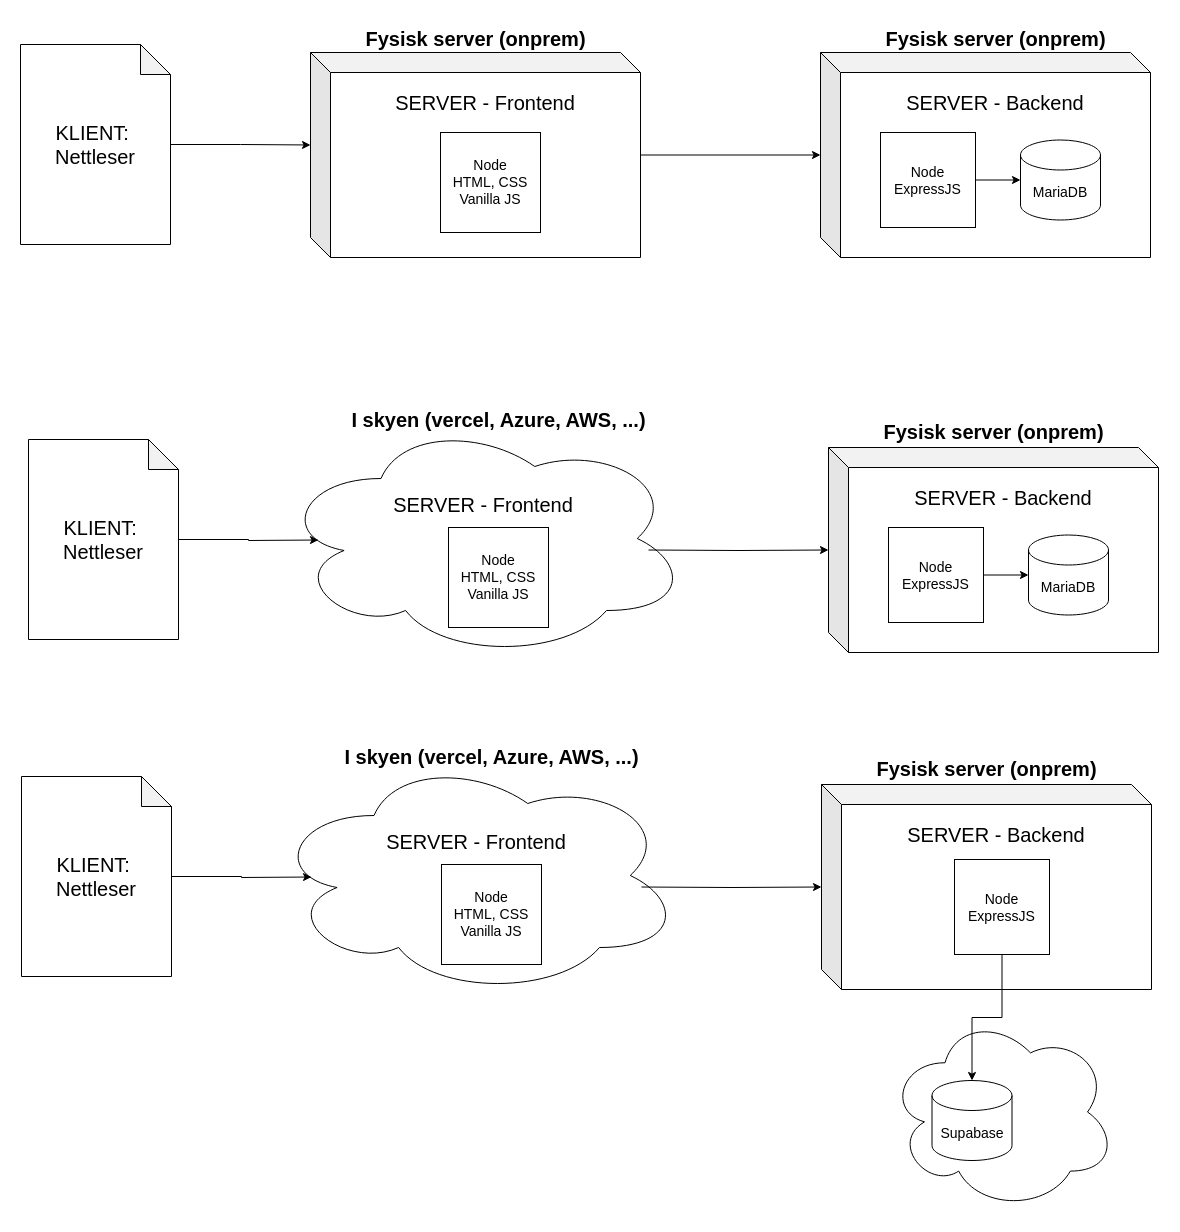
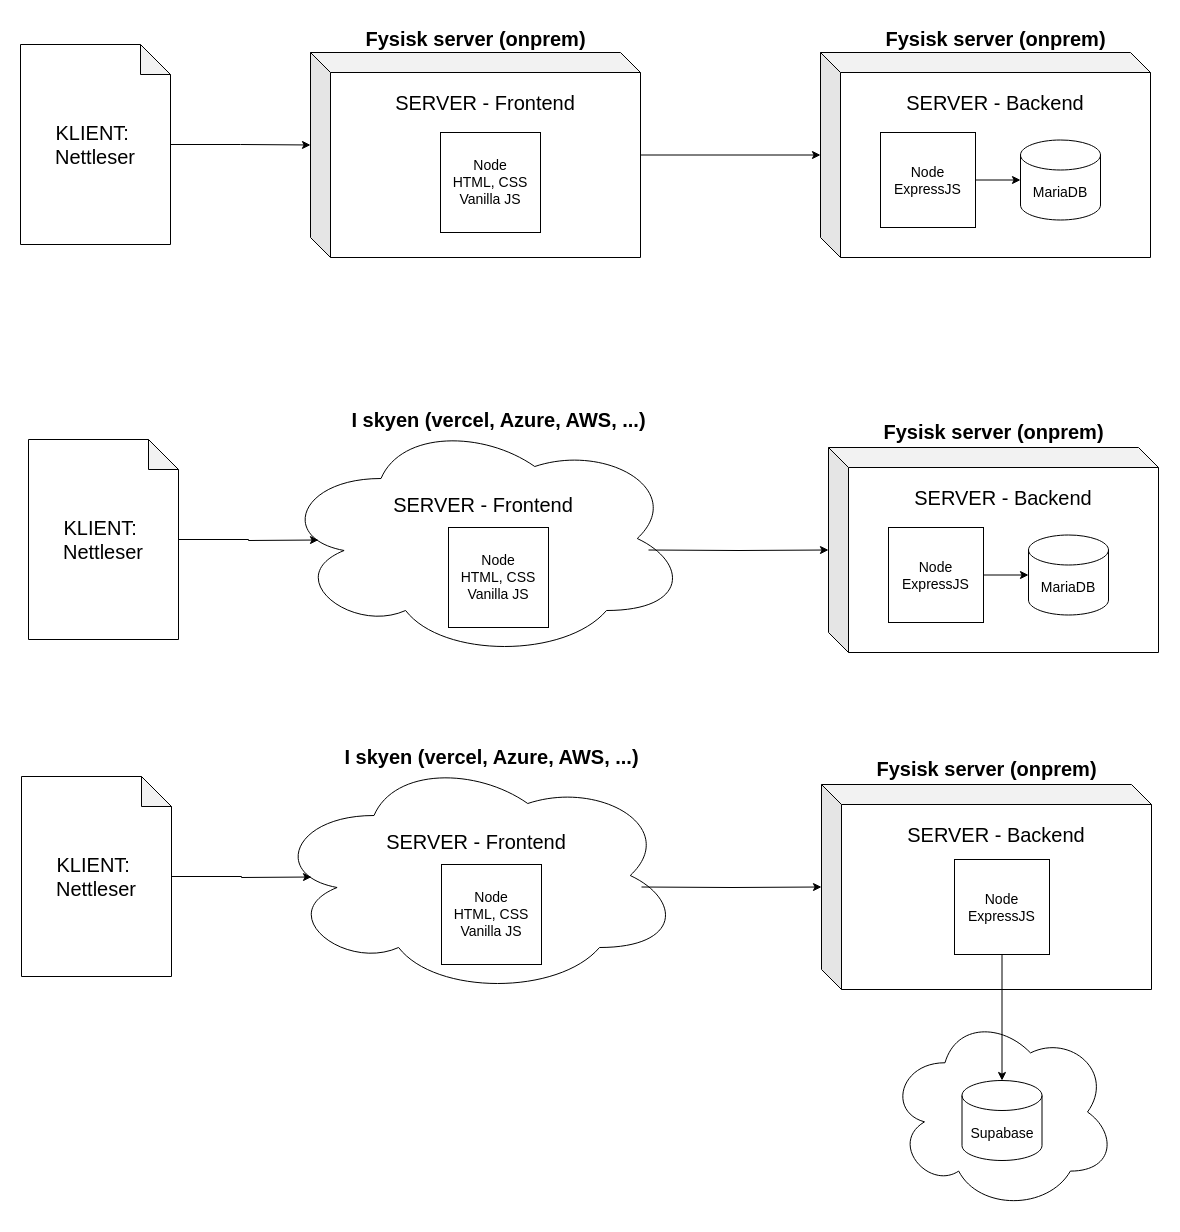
node "Supabase": moved (972, 1121) -> (1002, 1121)
